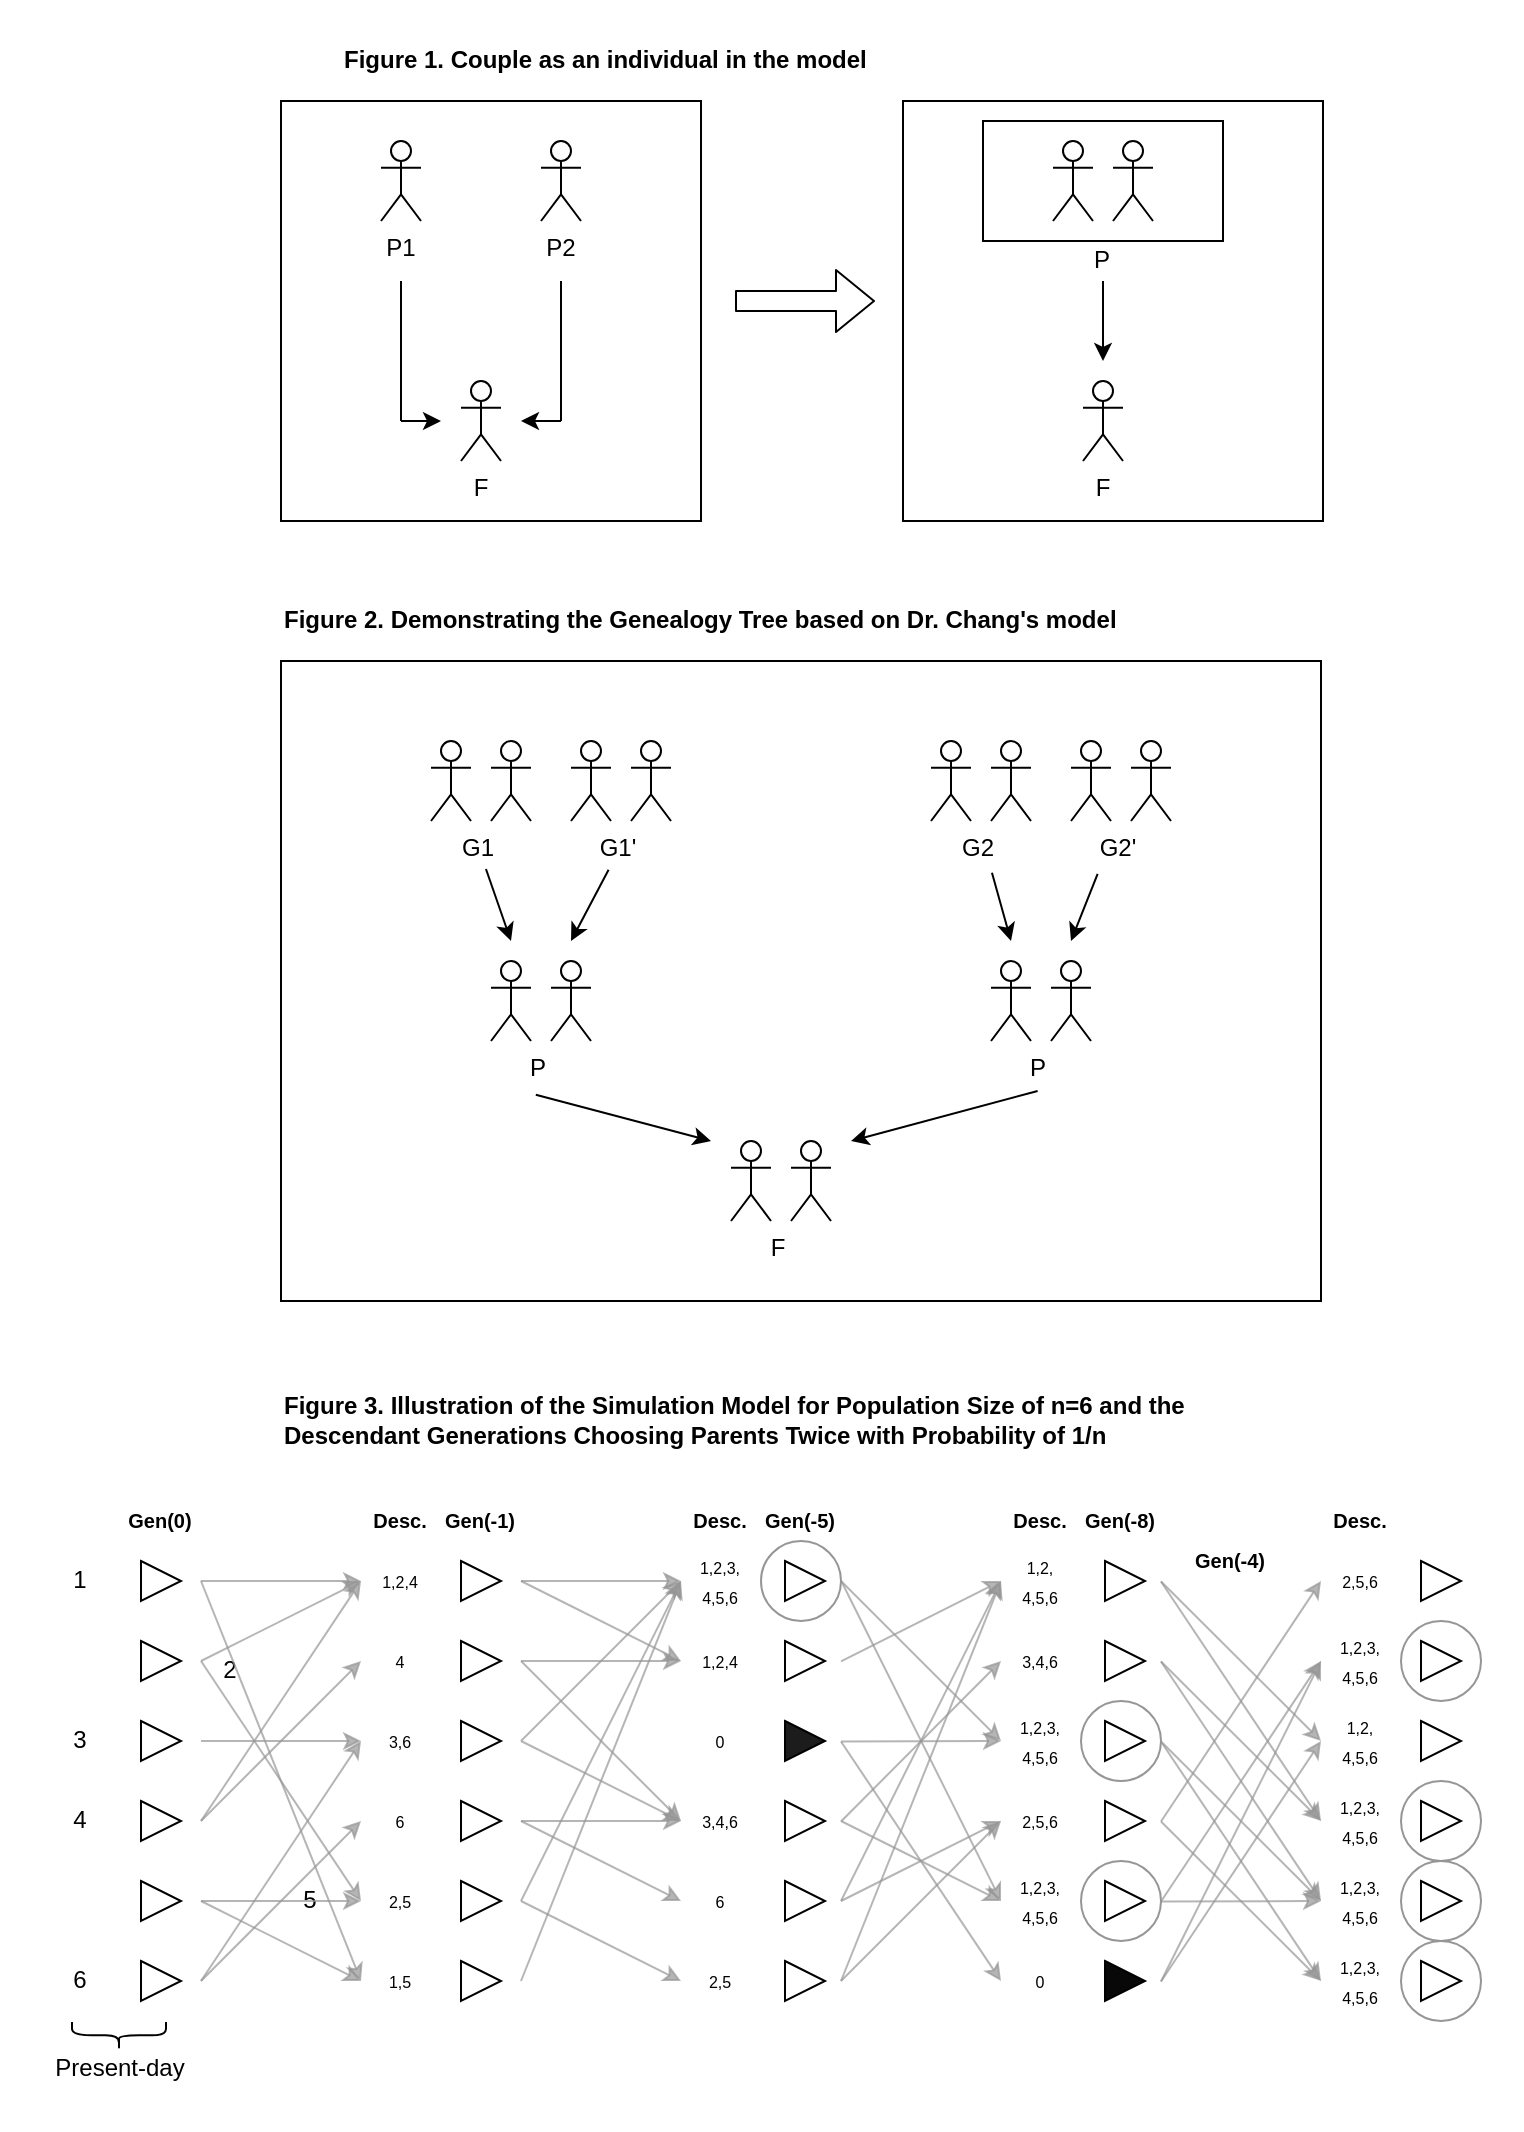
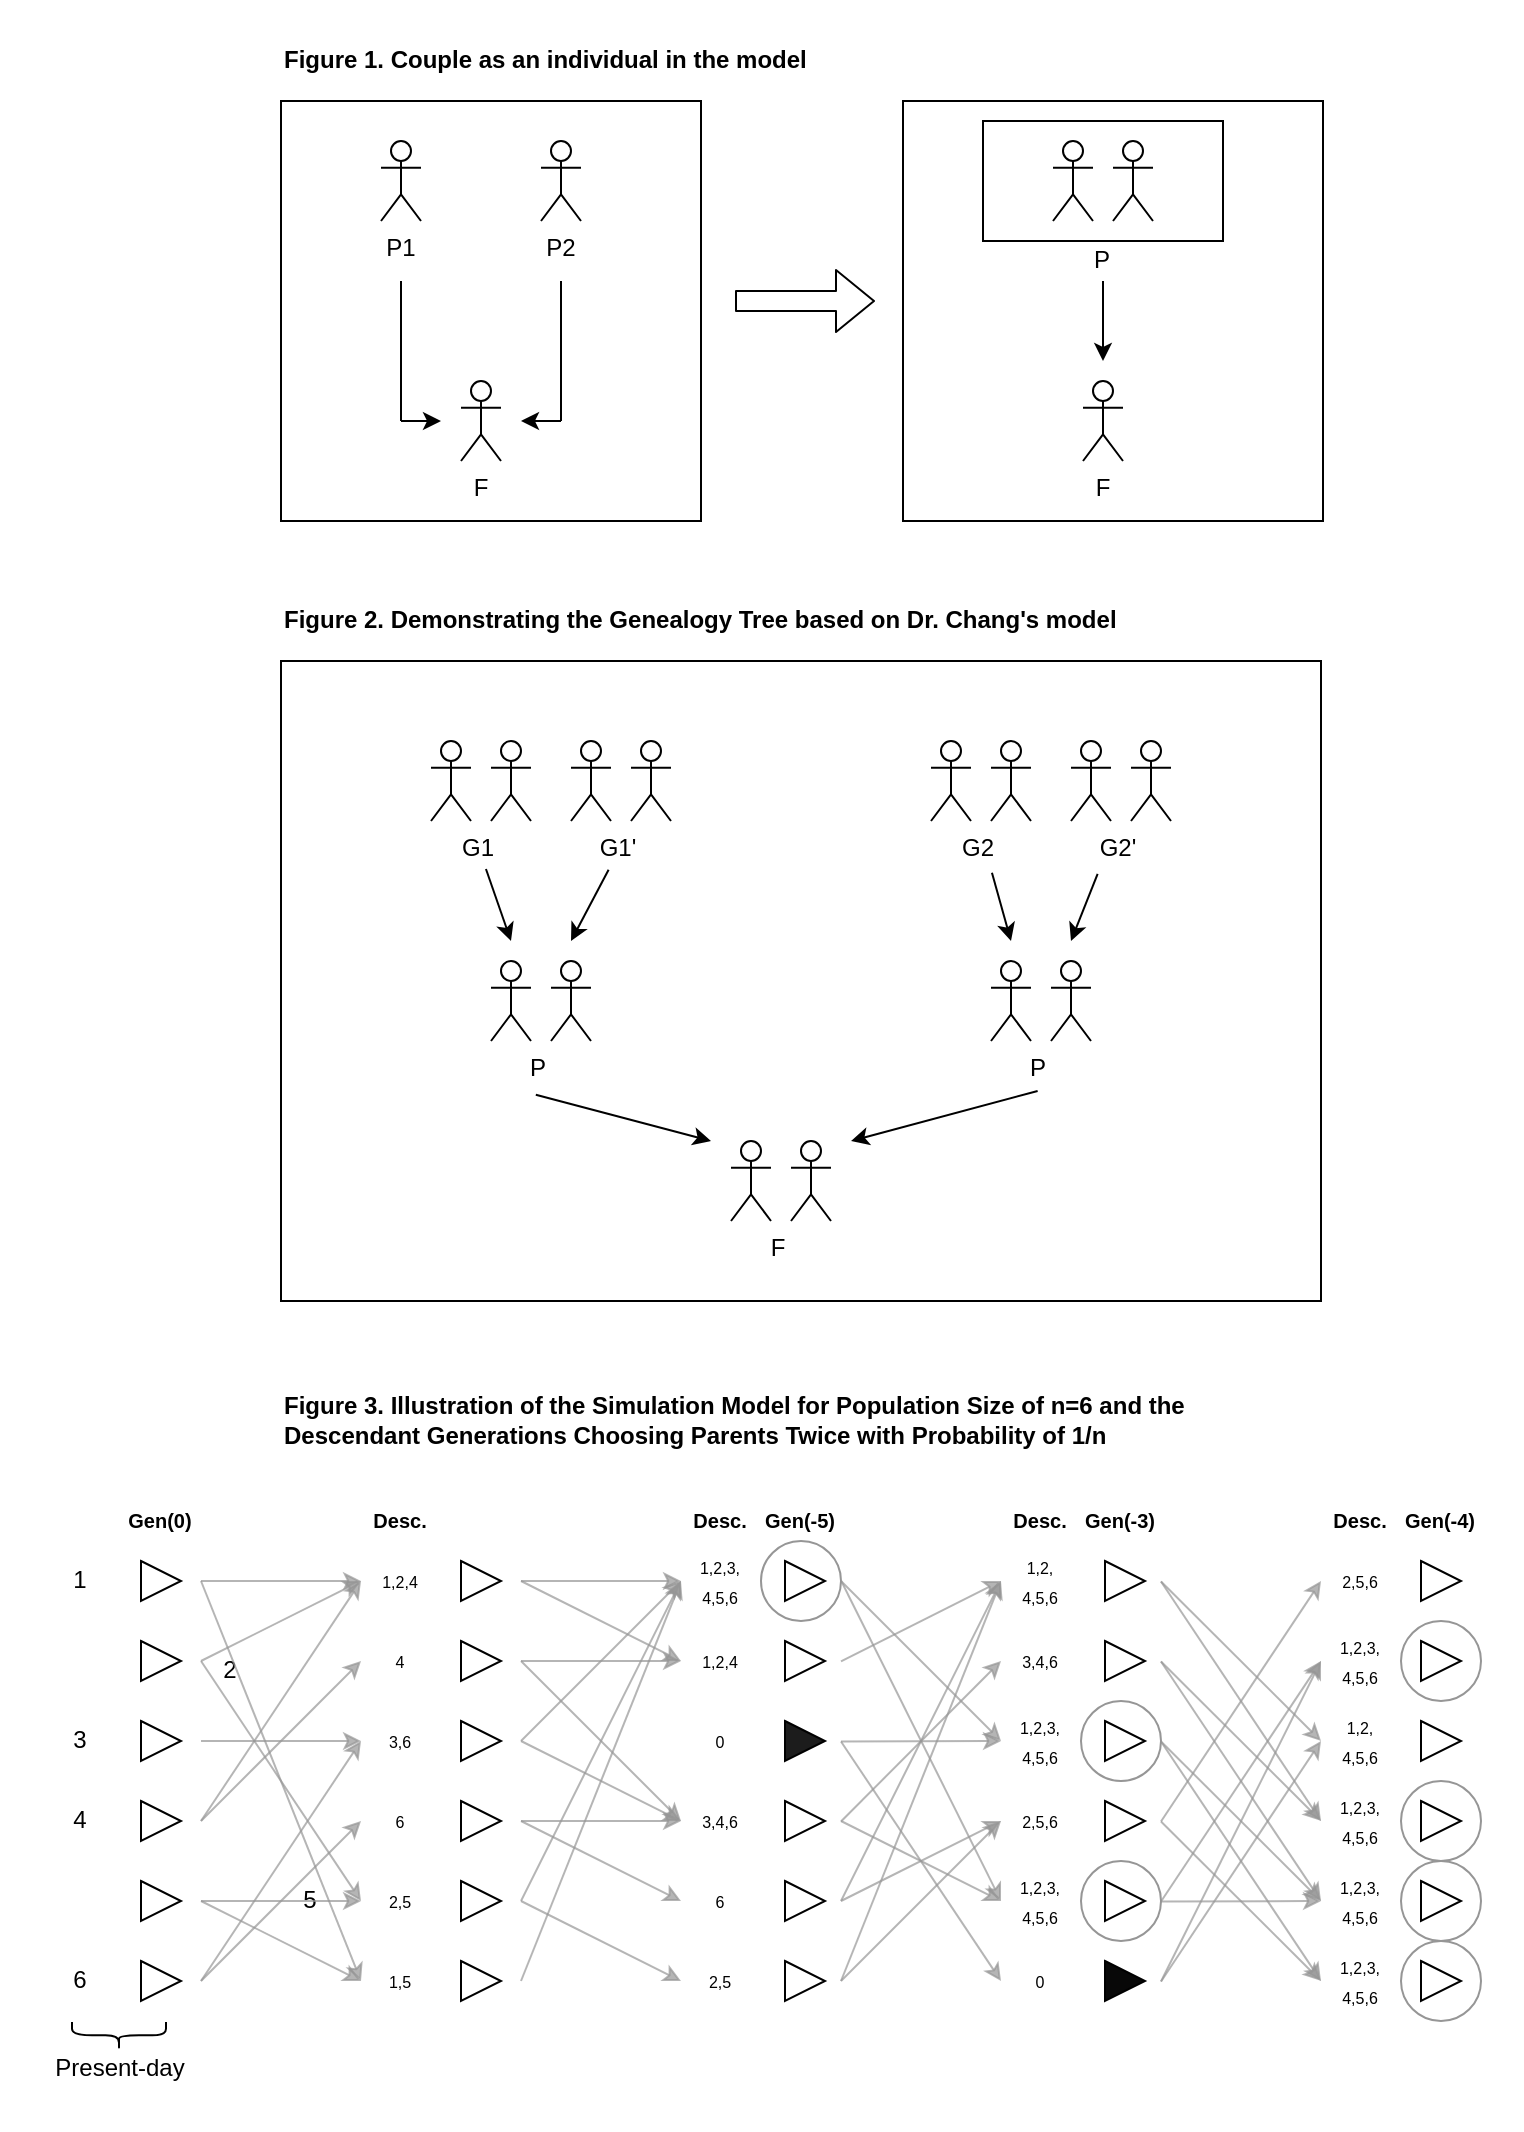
node "Figure 1. Couple as an individual in the model": moved (861, 61) -> (801, 61)
node "Gen(-1)": removed
node "Gen(-8)": label "Gen(-8)" -> "Gen(-3)"
node "Gen(-4)": moved (1231, 1561) -> (1441, 1521)
